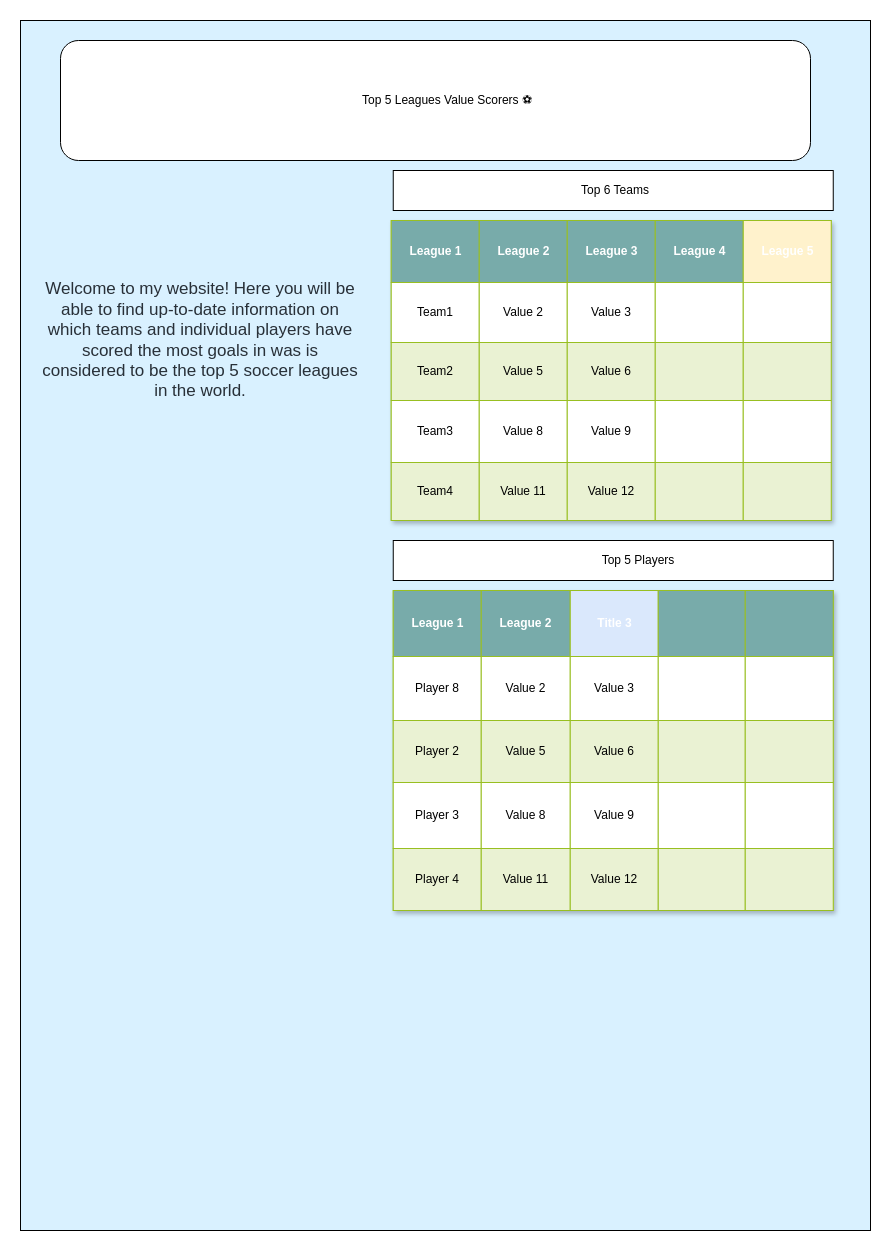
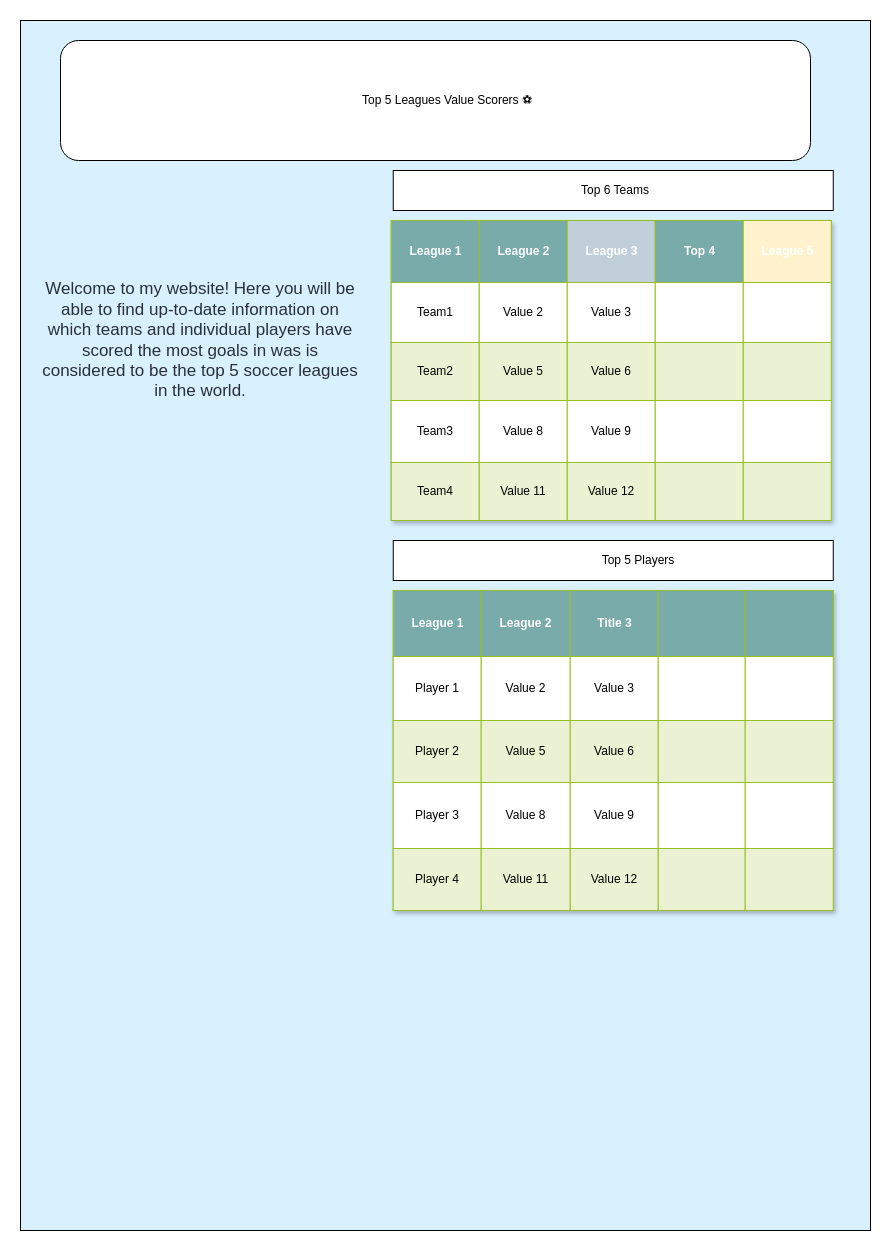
node "League 3": fillcolor #78abaa -> #c1cfda
node "League 4": label "League 4" -> "Top 4"
node "Title 3": fillcolor #dae8fc -> #78abaa
node "Player 8": label "Player 8" -> "Player 1"
